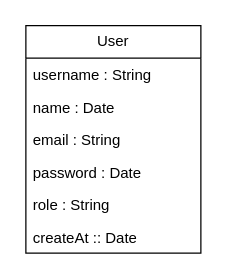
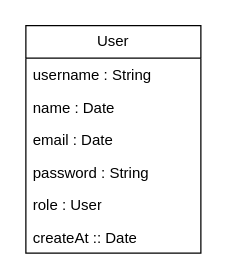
node "email : String": label "email : String" -> "email : Date"
node "password : Date": label "password : Date" -> "password : String"
node "role : String": label "role : String" -> "role : User"
